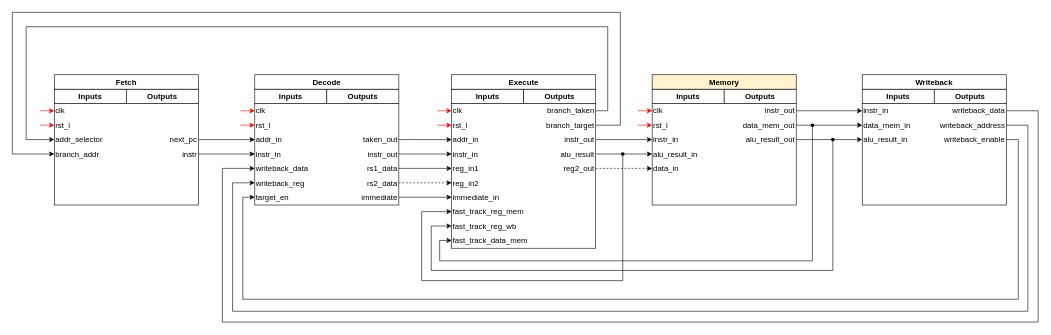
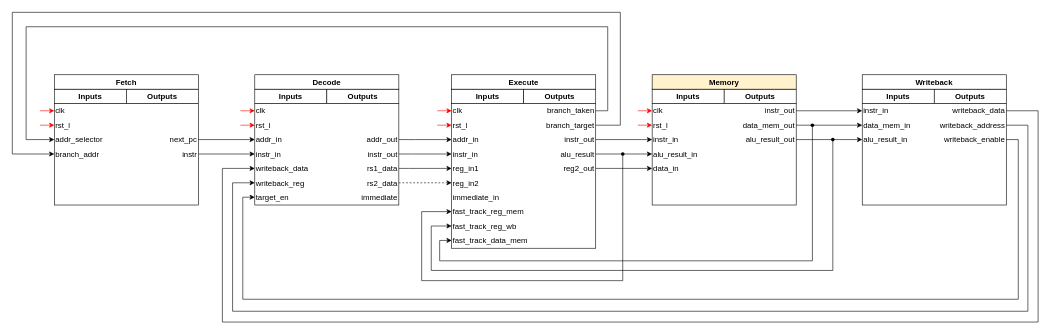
node "taken_out": label "taken_out" -> "addr_out"
edge "reg2_out" -> "data_in": style dashed -> solid
edge "immediate" -> "immediate_in": removed
